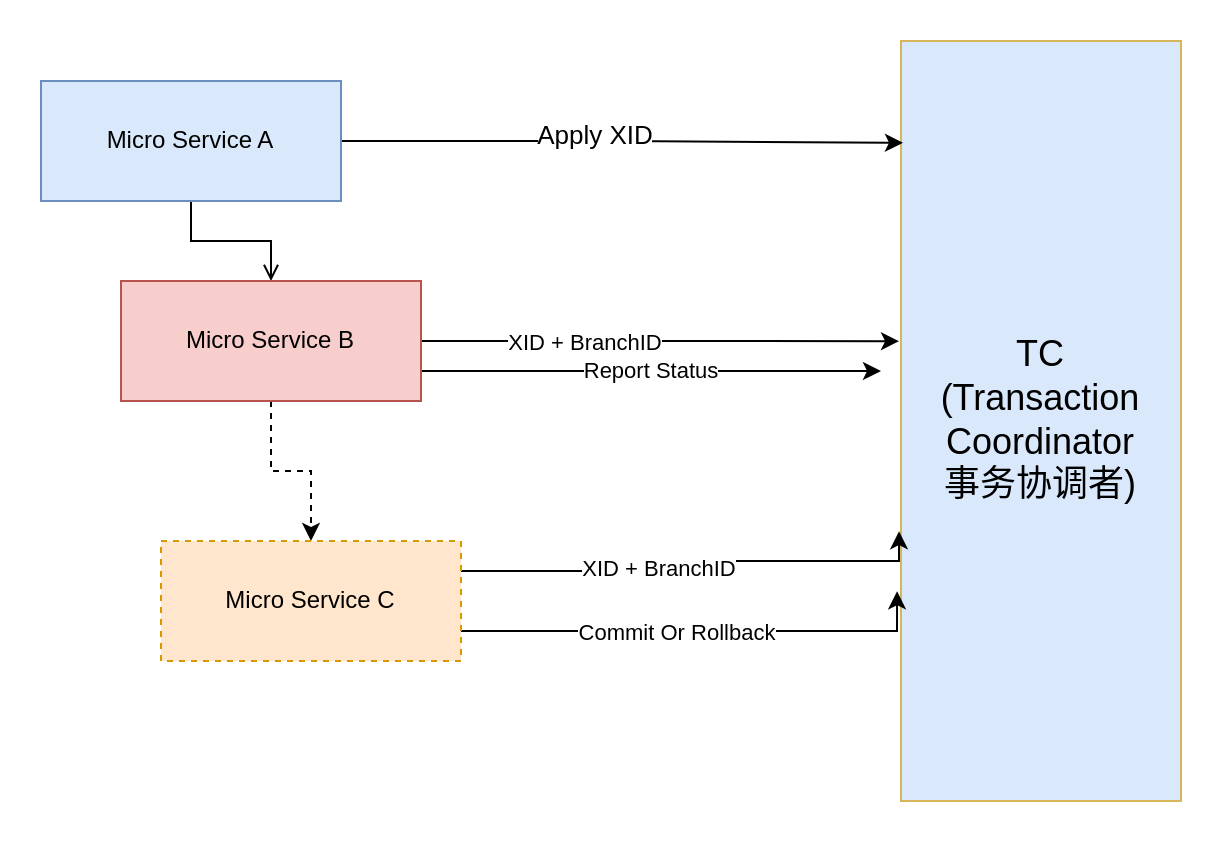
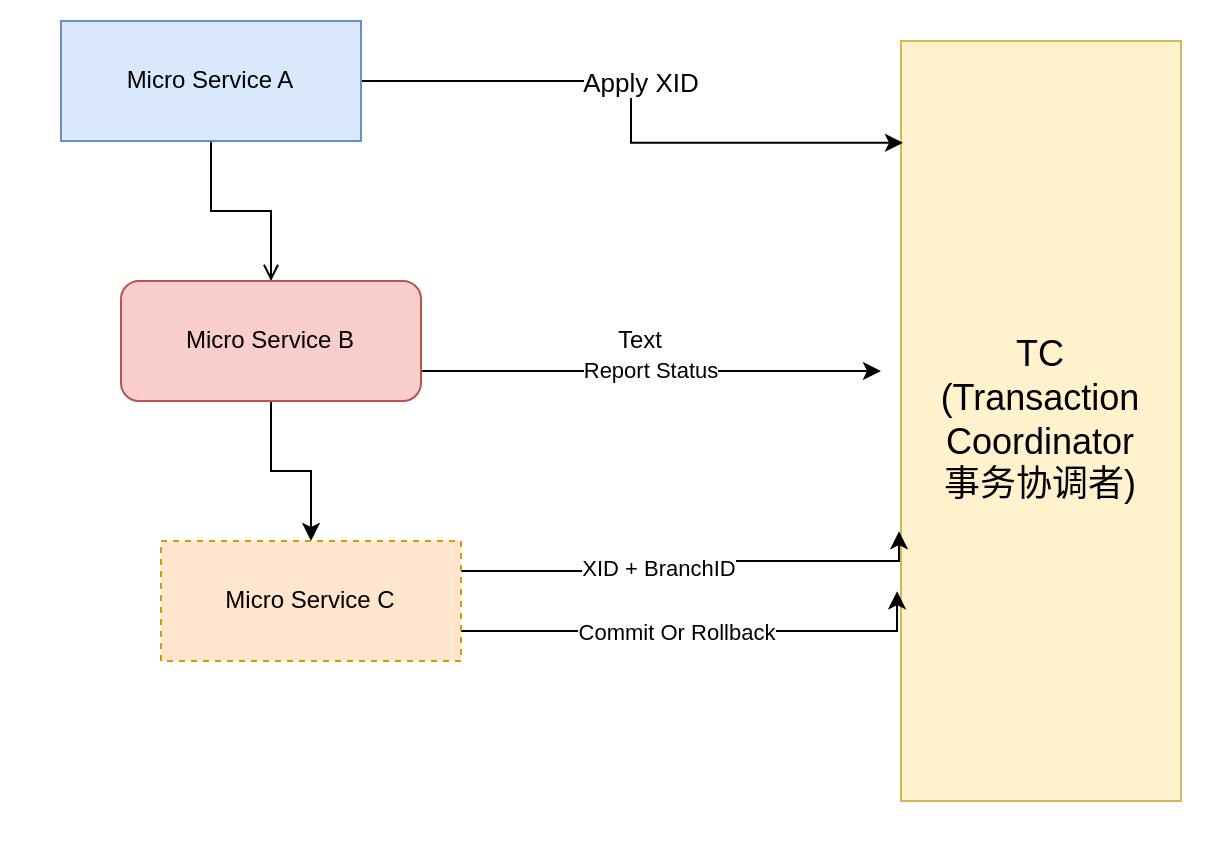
node "Micro Service A": moved (191, 141) -> (211, 81)
node "Micro Service B": shape rectangle -> rounded rectangle
node "Text": added
edge "Micro Service B" -> "TC (Transaction Coordinator 事务协调者)": removed, label "XID + BranchID"
node "TC (Transaction Coordinator 事务协调者)": fillcolor #dae8fc -> #fff2cc
edge "Micro Service B" -> "Micro Service C": style dashed -> solid
